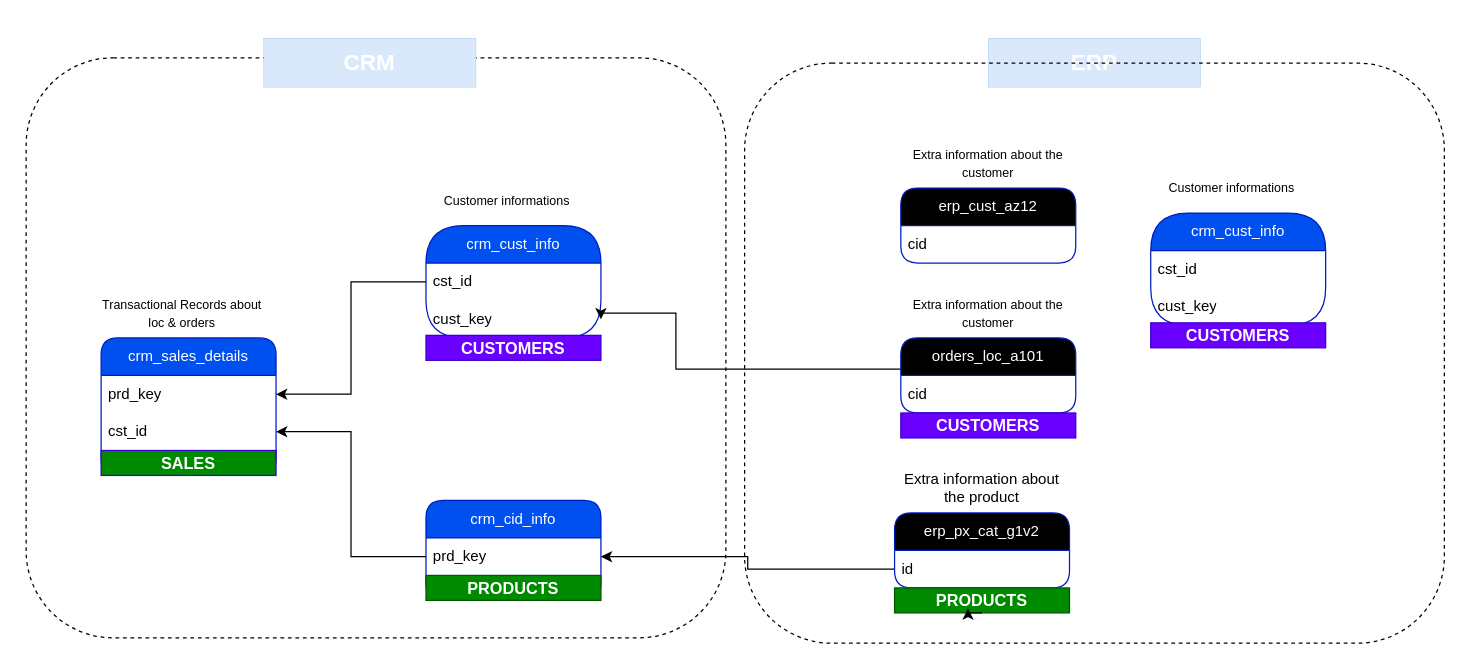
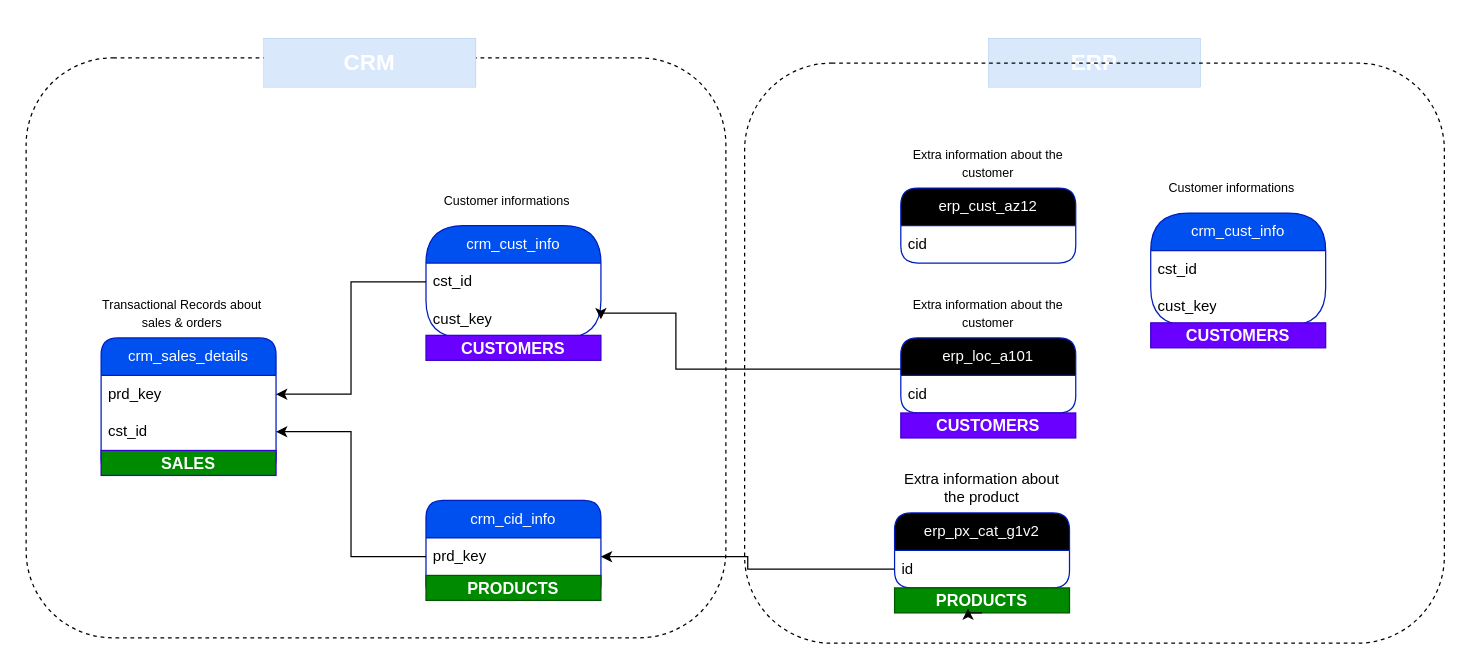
node "Transactional Records about loc & orders": label "Transactional Records about loc & orders" -> "Transactional Records about sales & orders"
node "orders_loc_a101": label "orders_loc_a101" -> "erp_loc_a101"
